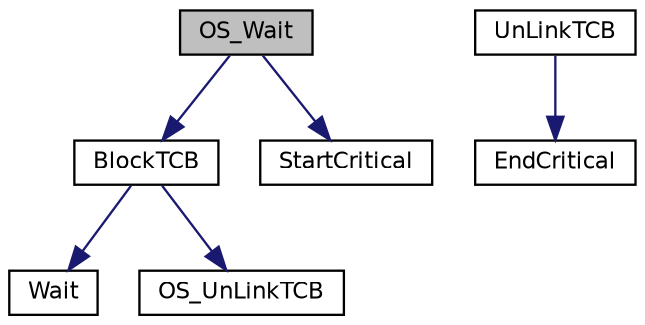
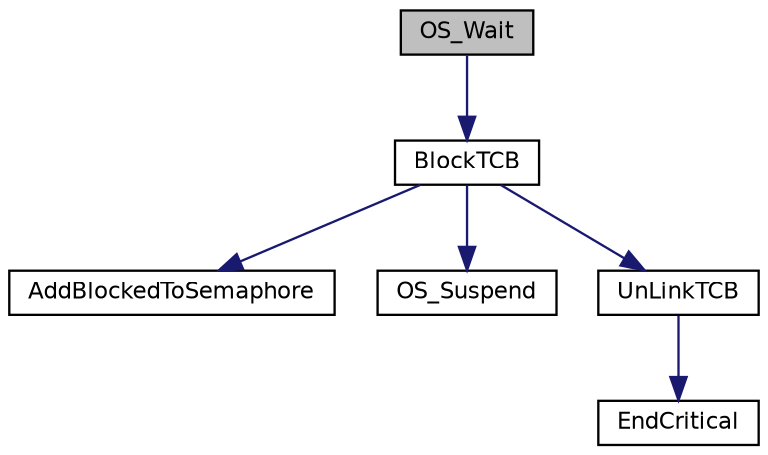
node "StartCritical": removed
edge "BlockTCB" -> "UnLinkTCB": added
node "Wait": label "Wait" -> "AddBlockedToSemaphore"
node "OS_UnLinkTCB": label "OS_UnLinkTCB" -> "OS_Suspend"
